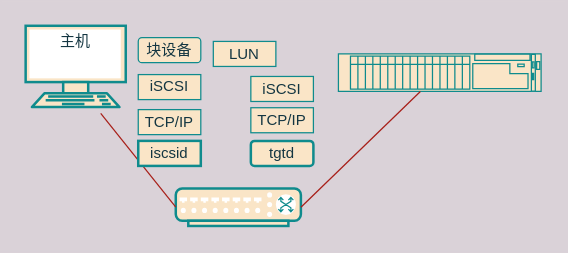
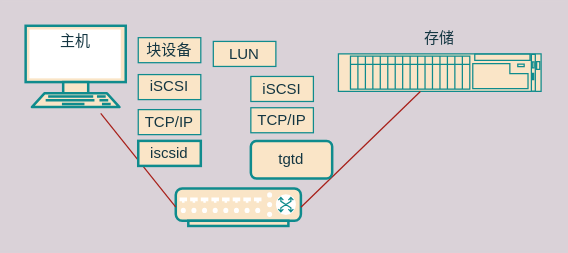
node "存储": added
node "块设备": shape rounded rectangle -> rectangle
node "tgtd": size 63x25 -> 81x38
